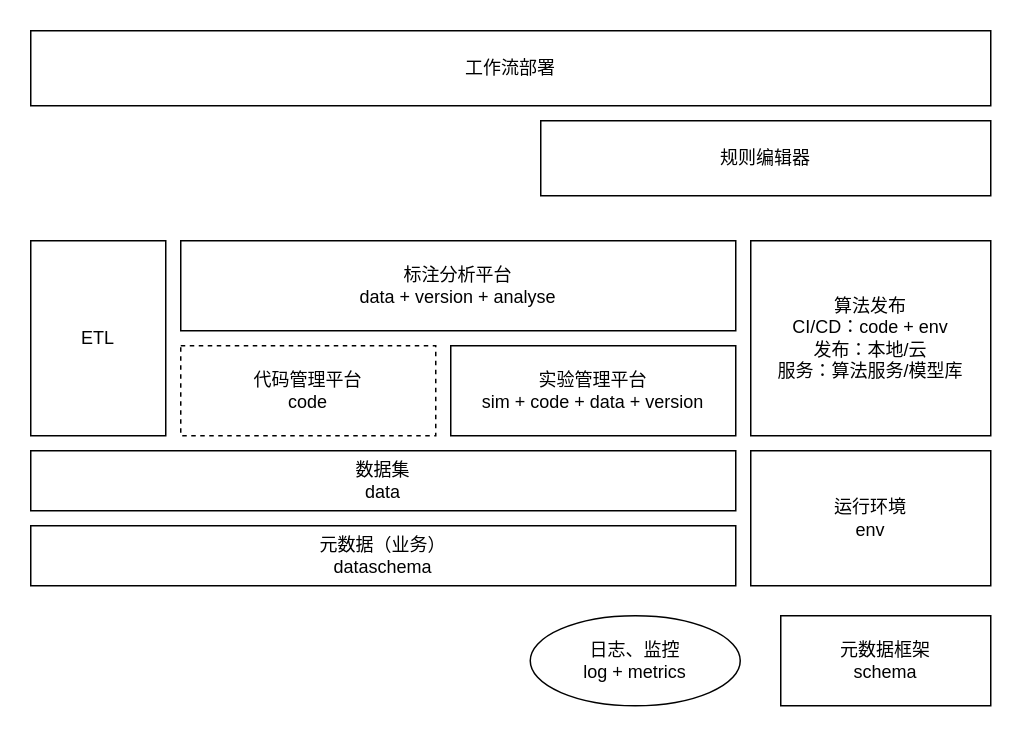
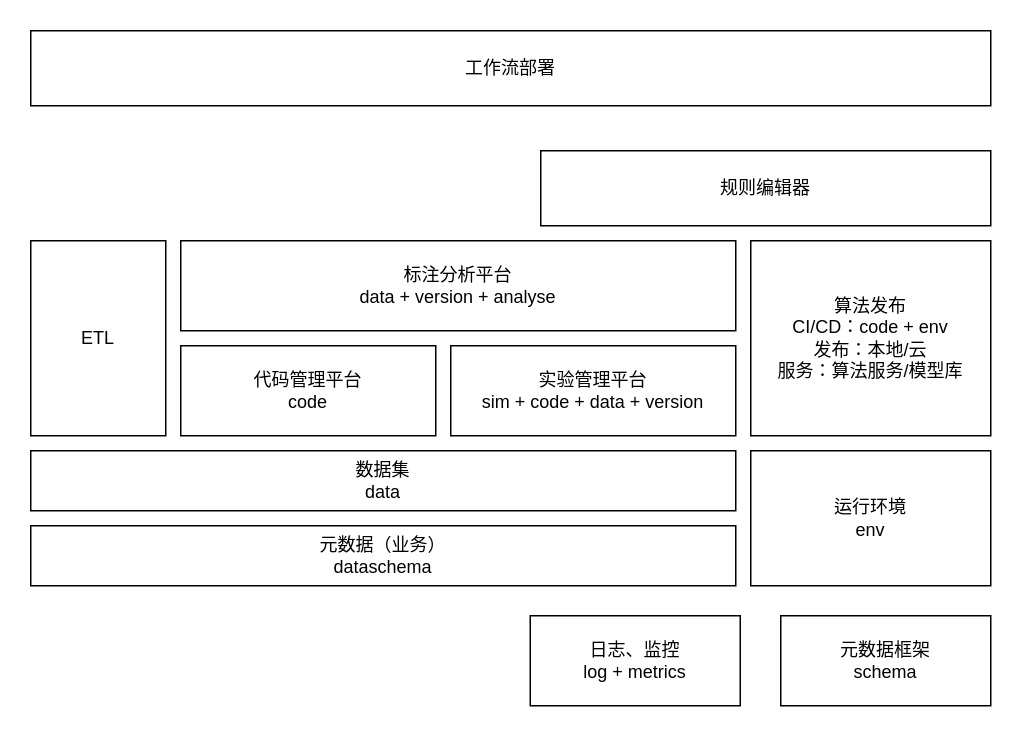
node "规则编辑器": moved (766, 158) -> (766, 188)
node "代码管理平台 code": style dashed -> solid
node "日志、监控 log + metrics": shape ellipse -> rectangle
